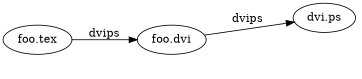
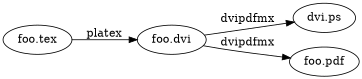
edge "foo.dvi" -> "dvi.ps": label "dvips" -> "dvipdfmx"
edge "foo.tex" -> "foo.dvi": label "dvips" -> "platex"
node "foo.pdf": added
